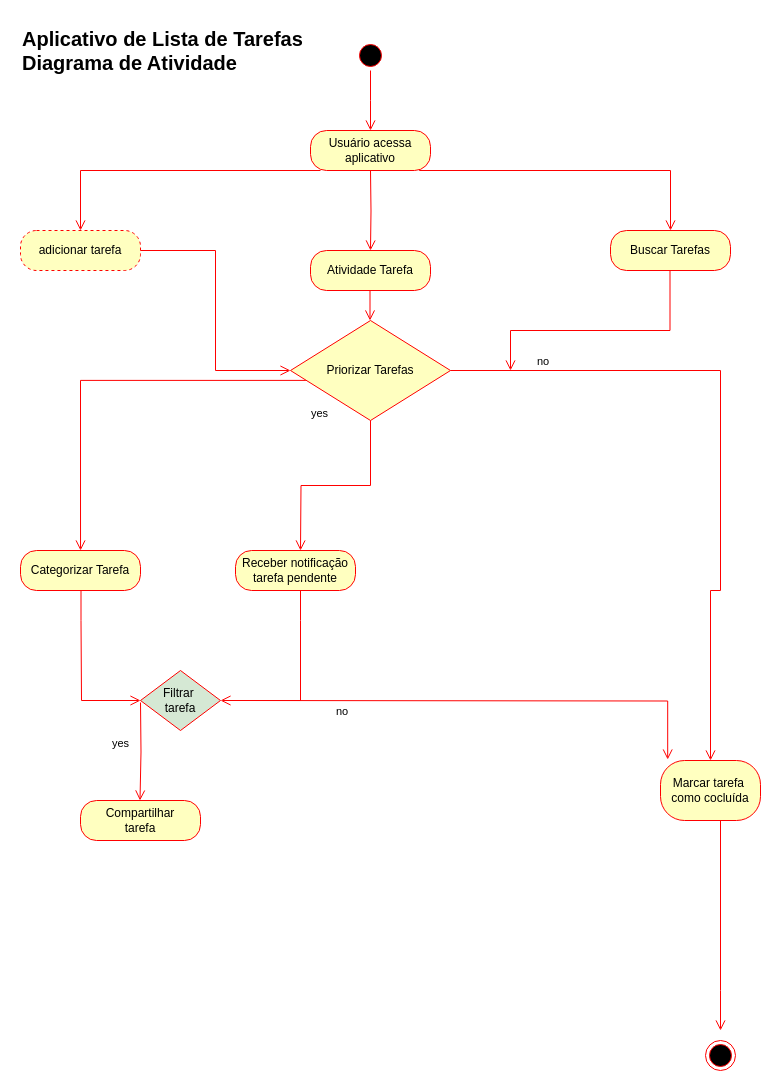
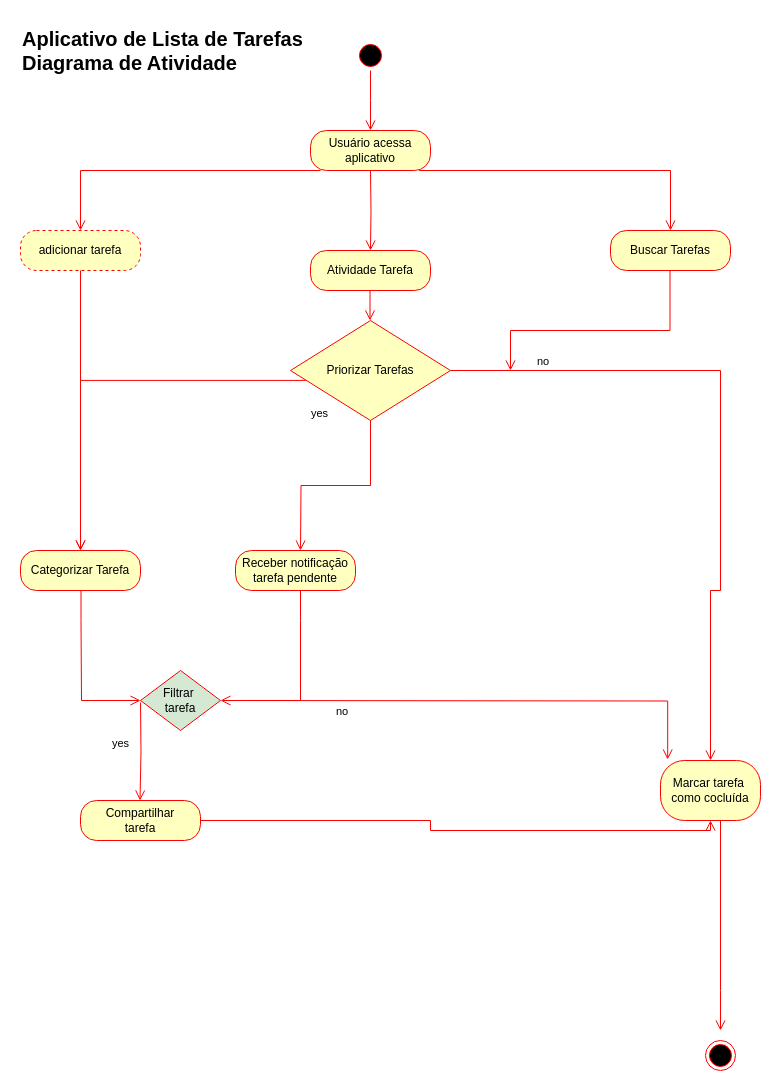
edge "adicionar tarefa" -> "Priorizar Tarefas": now "adicionar tarefa" -> "Categorizar Tarefa"
edge "Compartilhar tarefa" -> "Marcar tarefa como cocluída": added
